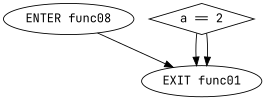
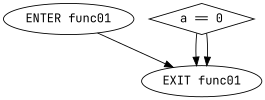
node "ENTER func08": label "ENTER func08" -> "ENTER func01"
node "a == 2": label "a == 2" -> "a == 0"
